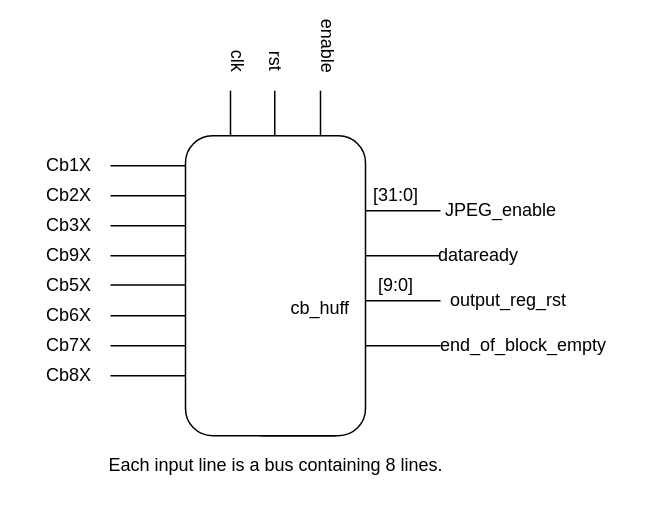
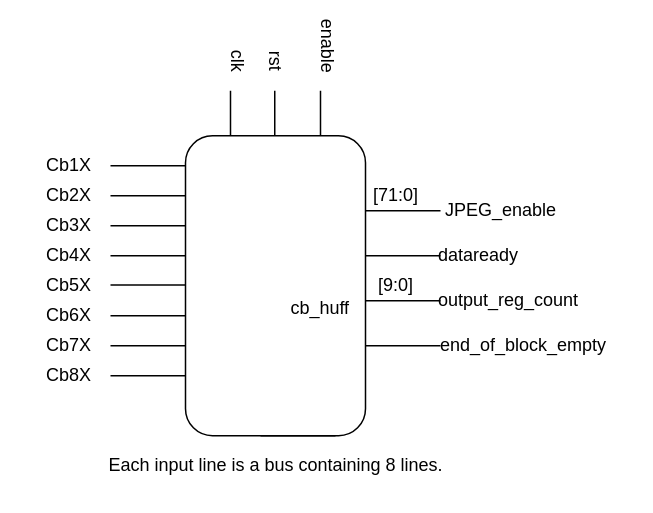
node "[31:0]": label "[31:0]" -> "[71:0]"
node "Cb9X": label "Cb9X" -> "Cb4X"
node "output_reg_rst": label "output_reg_rst" -> "output_reg_count"
